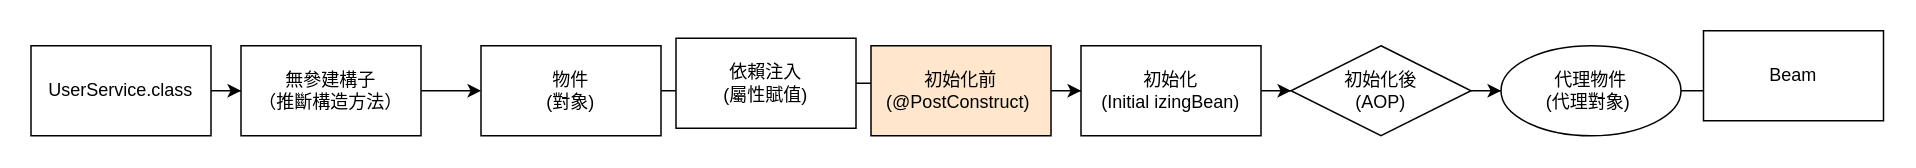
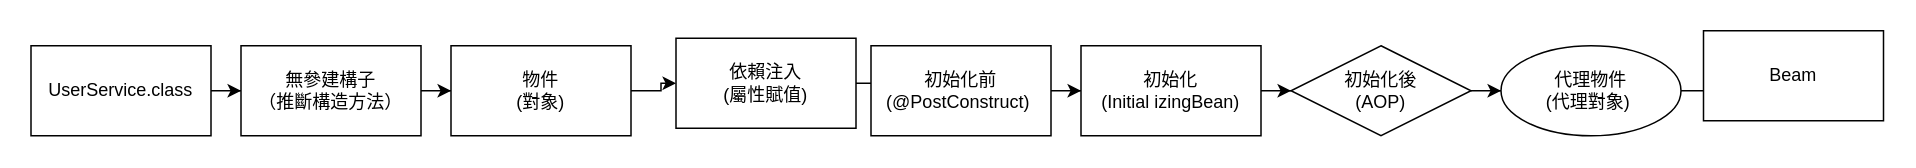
node "物件 (對象)": moved (571, 91) -> (541, 91)
node "初始化前(@PostConstruct)": fillcolor #ffe6cc -> #ffffff
